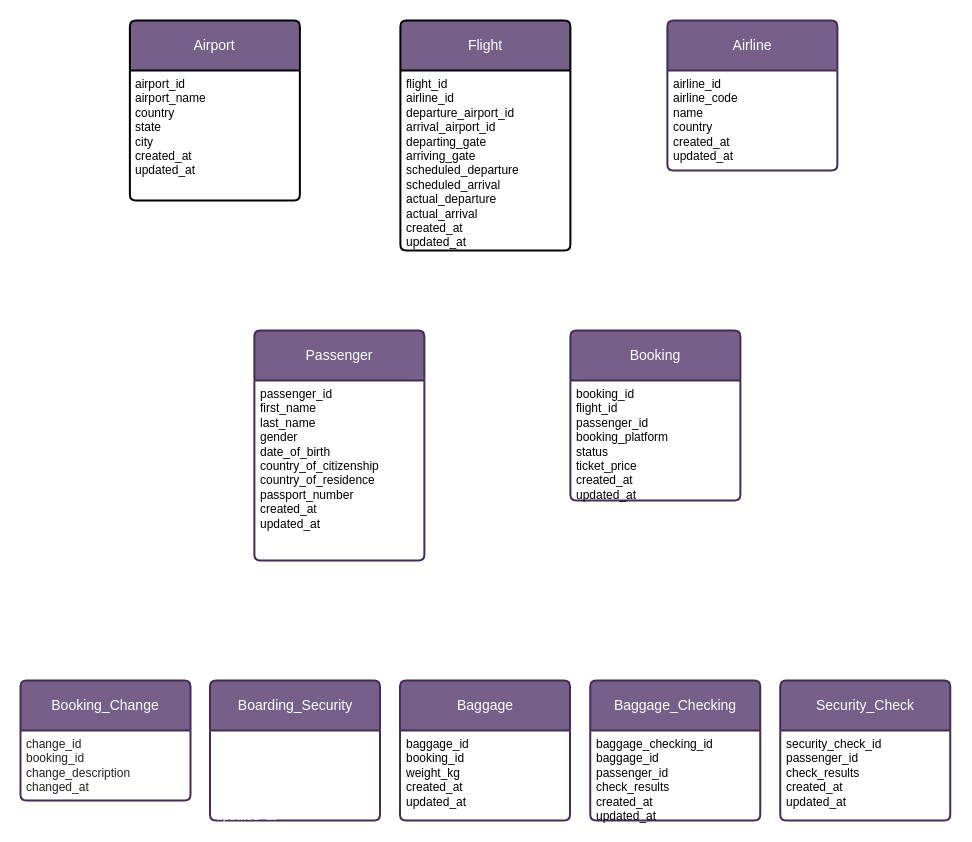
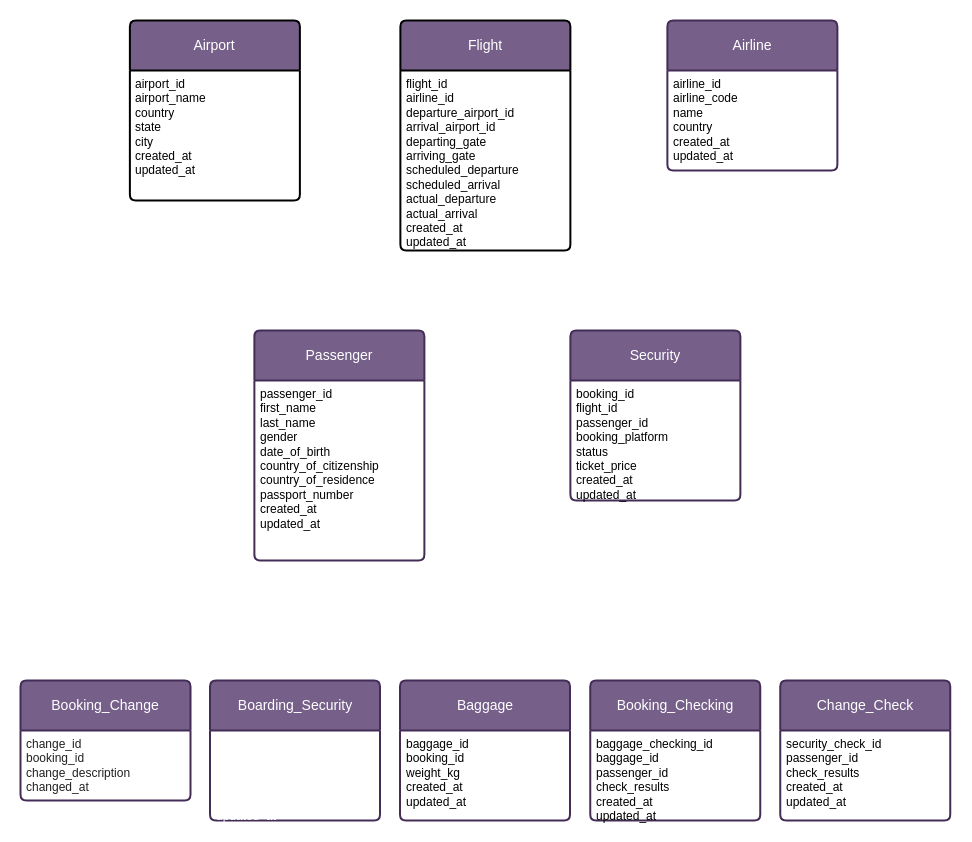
node "Booking": label "Booking" -> "Security"
node "Baggage_Checking": label "Baggage_Checking" -> "Booking_Checking"
node "Security_Check": label "Security_Check" -> "Change_Check"
